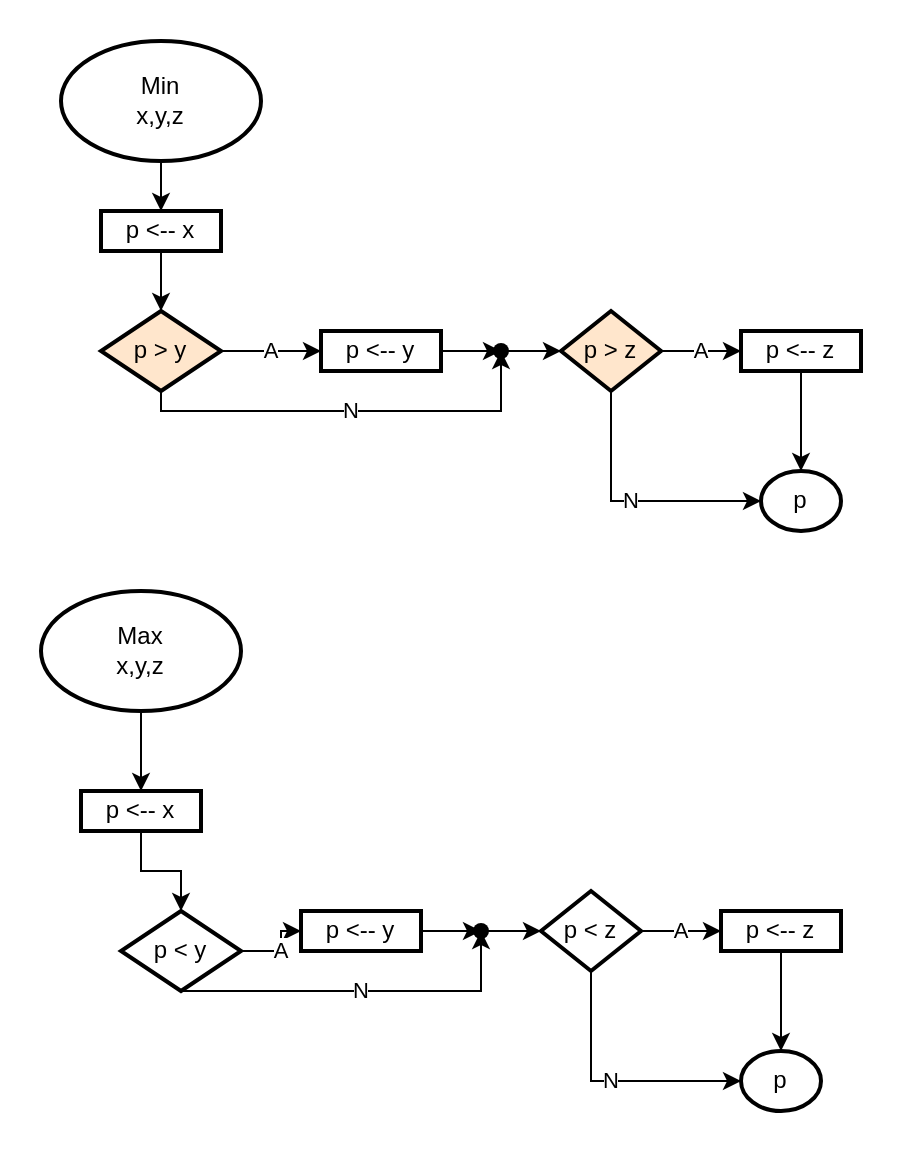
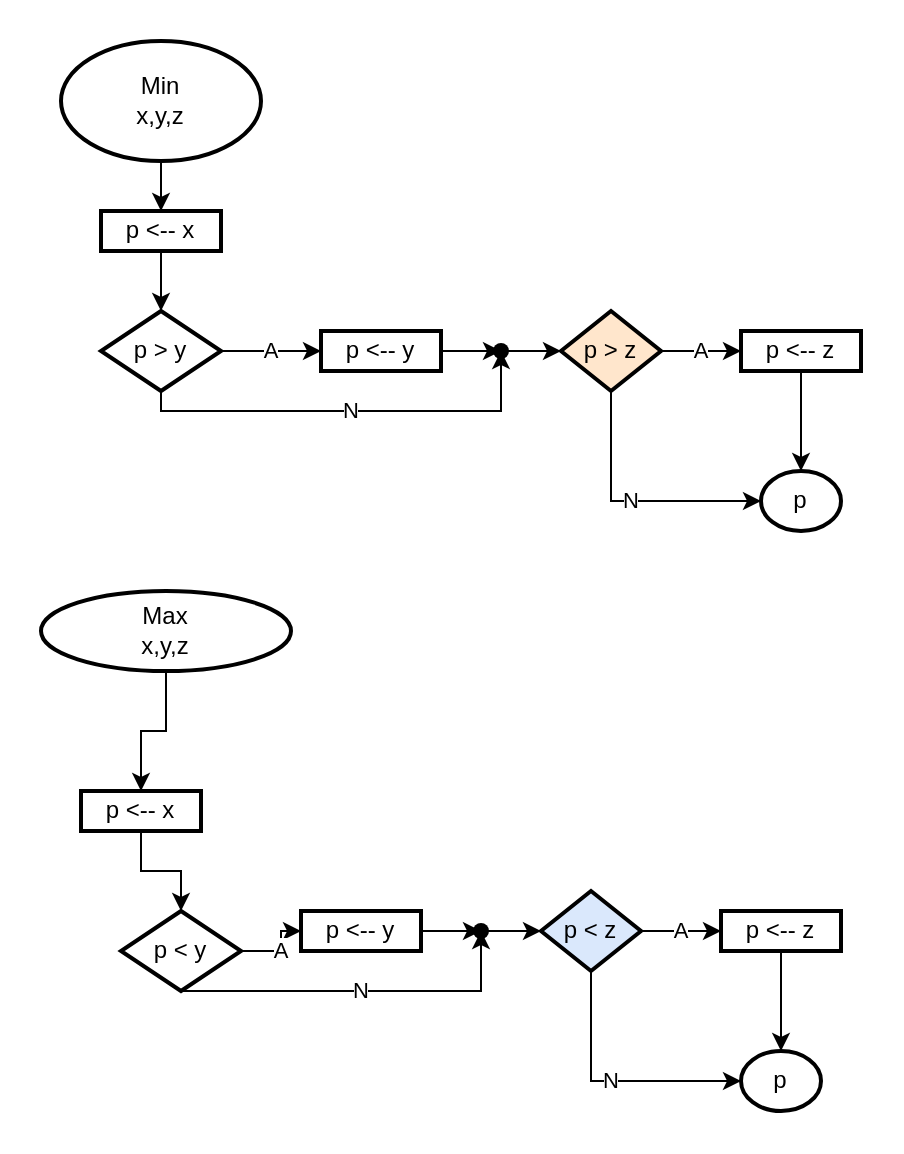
node "p > y": fillcolor #ffe6cc -> #ffffff
node "Max x,y,z": size 200x120 -> 250x80
node "p < z": fillcolor #ffffff -> #dae8fc
